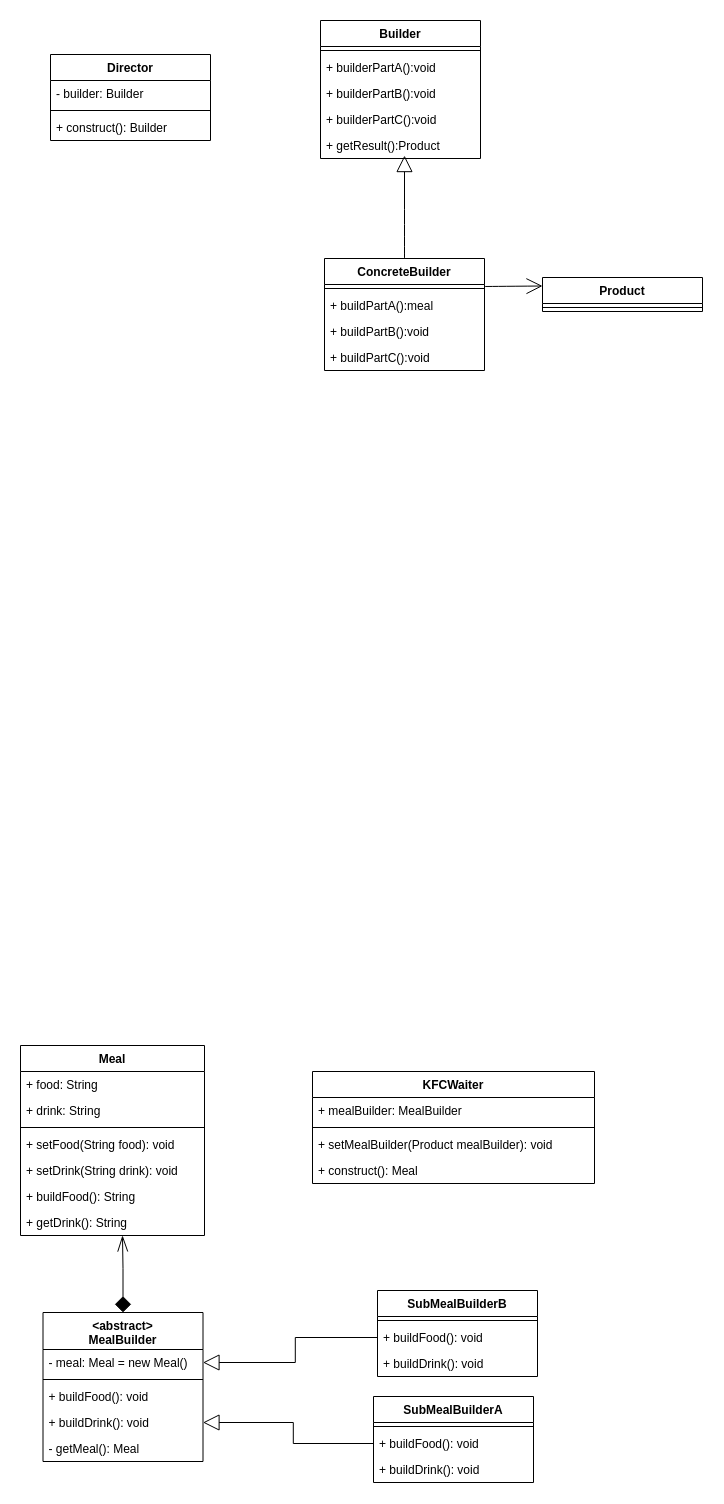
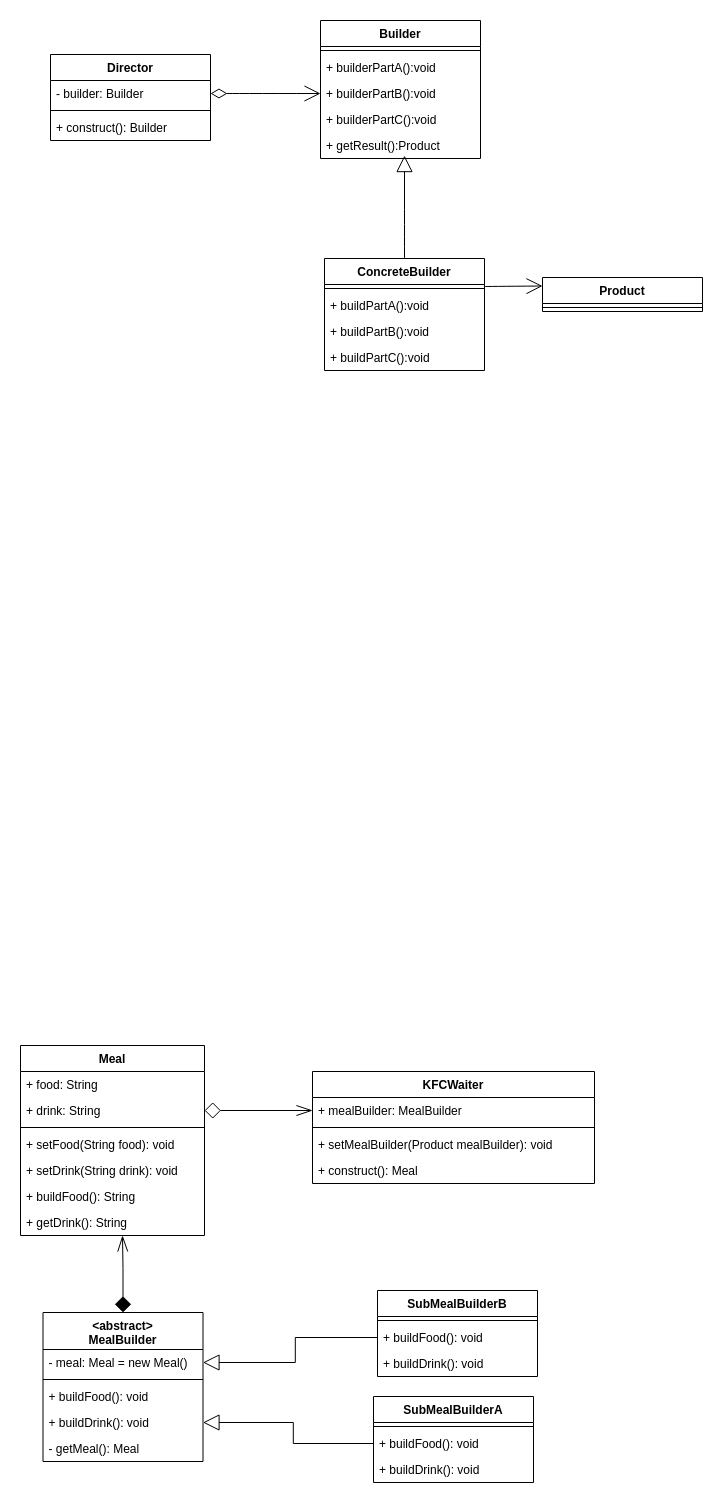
edge "- builder: Builder" -- "+ builderPartB():void": added
node "+ buildPartA():meal": label "+ buildPartA():meal" -> "+ buildPartA():void"
edge "+ drink: String" -- "+ mealBuilder: MealBuilder": added
